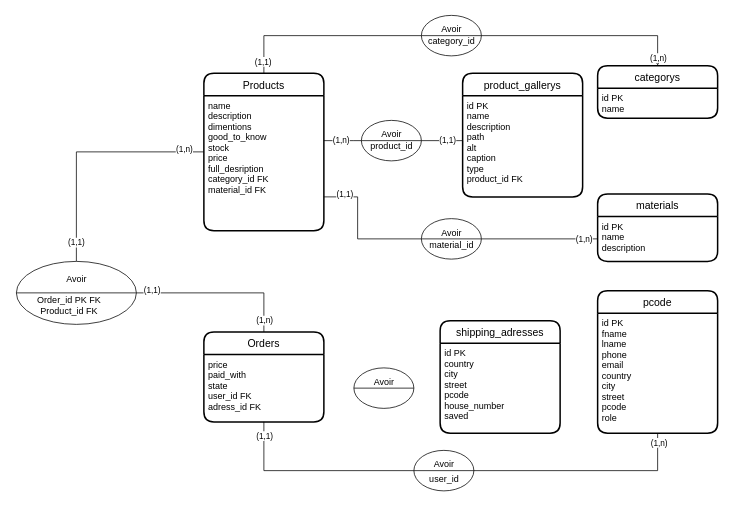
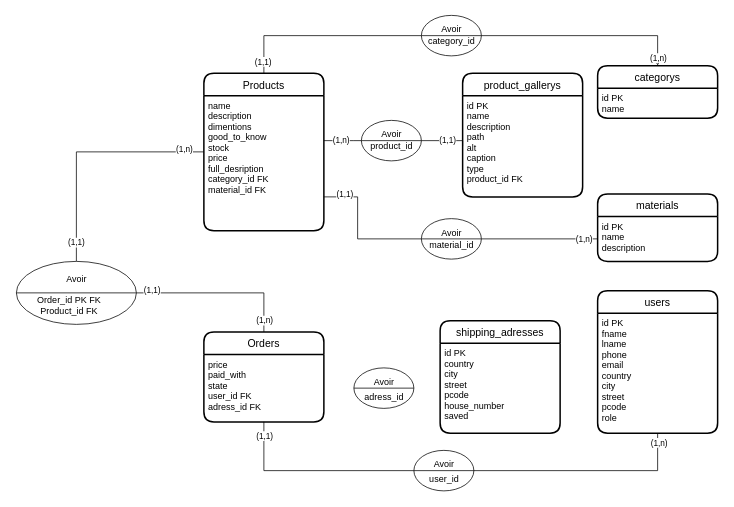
node "pcode": label "pcode" -> "users"
node "adress_id": added
